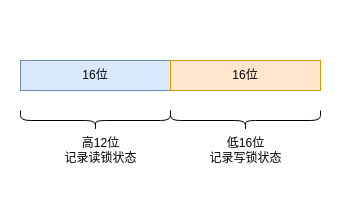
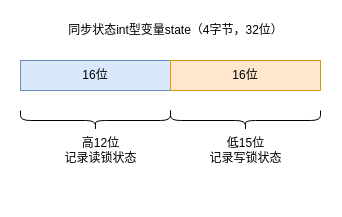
node "同步状态int型变量state（4字节，32位）": added
node "低16位 记录写锁状态": label "低16位 记录写锁状态" -> "低15位 记录写锁状态"
